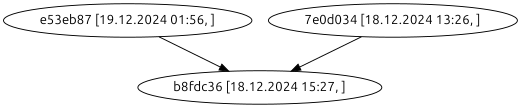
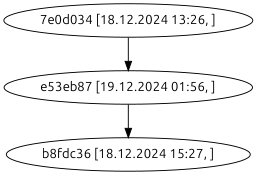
edge "7e0d034 [18.12.2024 13:26, ]" -> "b8fdc36 [18.12.2024 15:27, ]": now "7e0d034 [18.12.2024 13:26, ]" -> "e53eb87 [19.12.2024 01:56, ]"
